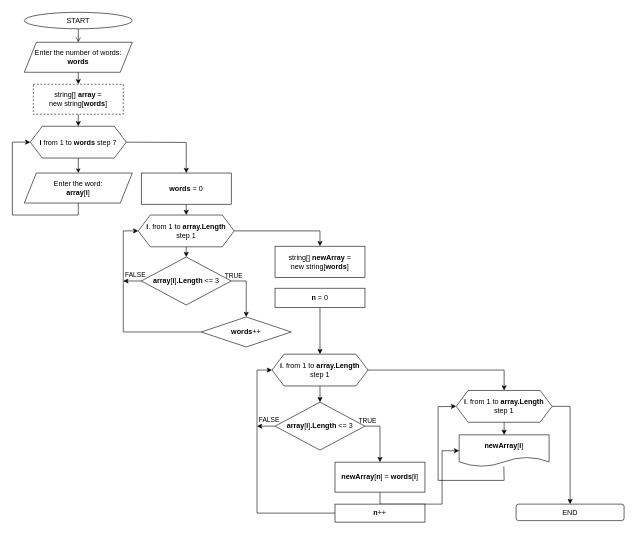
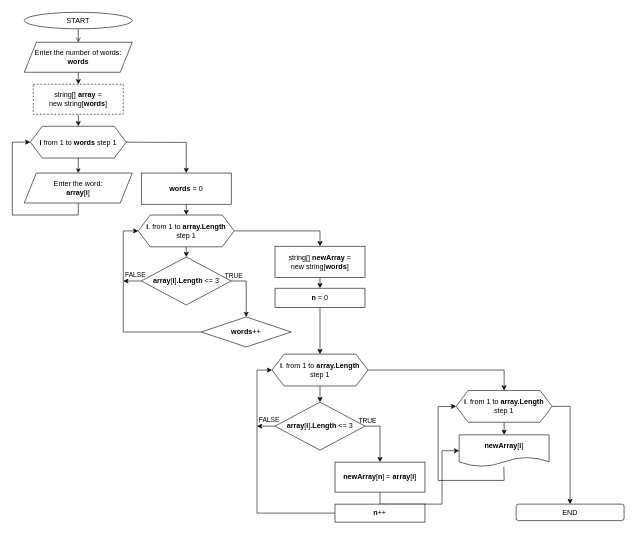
node "i from 1 to words step 7": label "i from 1 to words step 7" -> "i from 1 to words step 1"
edge "string[] newArray = new string[words]" -> "n = 0": added
node "newArray[n] = words[i]": label "newArray[n] = words[i]" -> "newArray[n] = array[i]"
